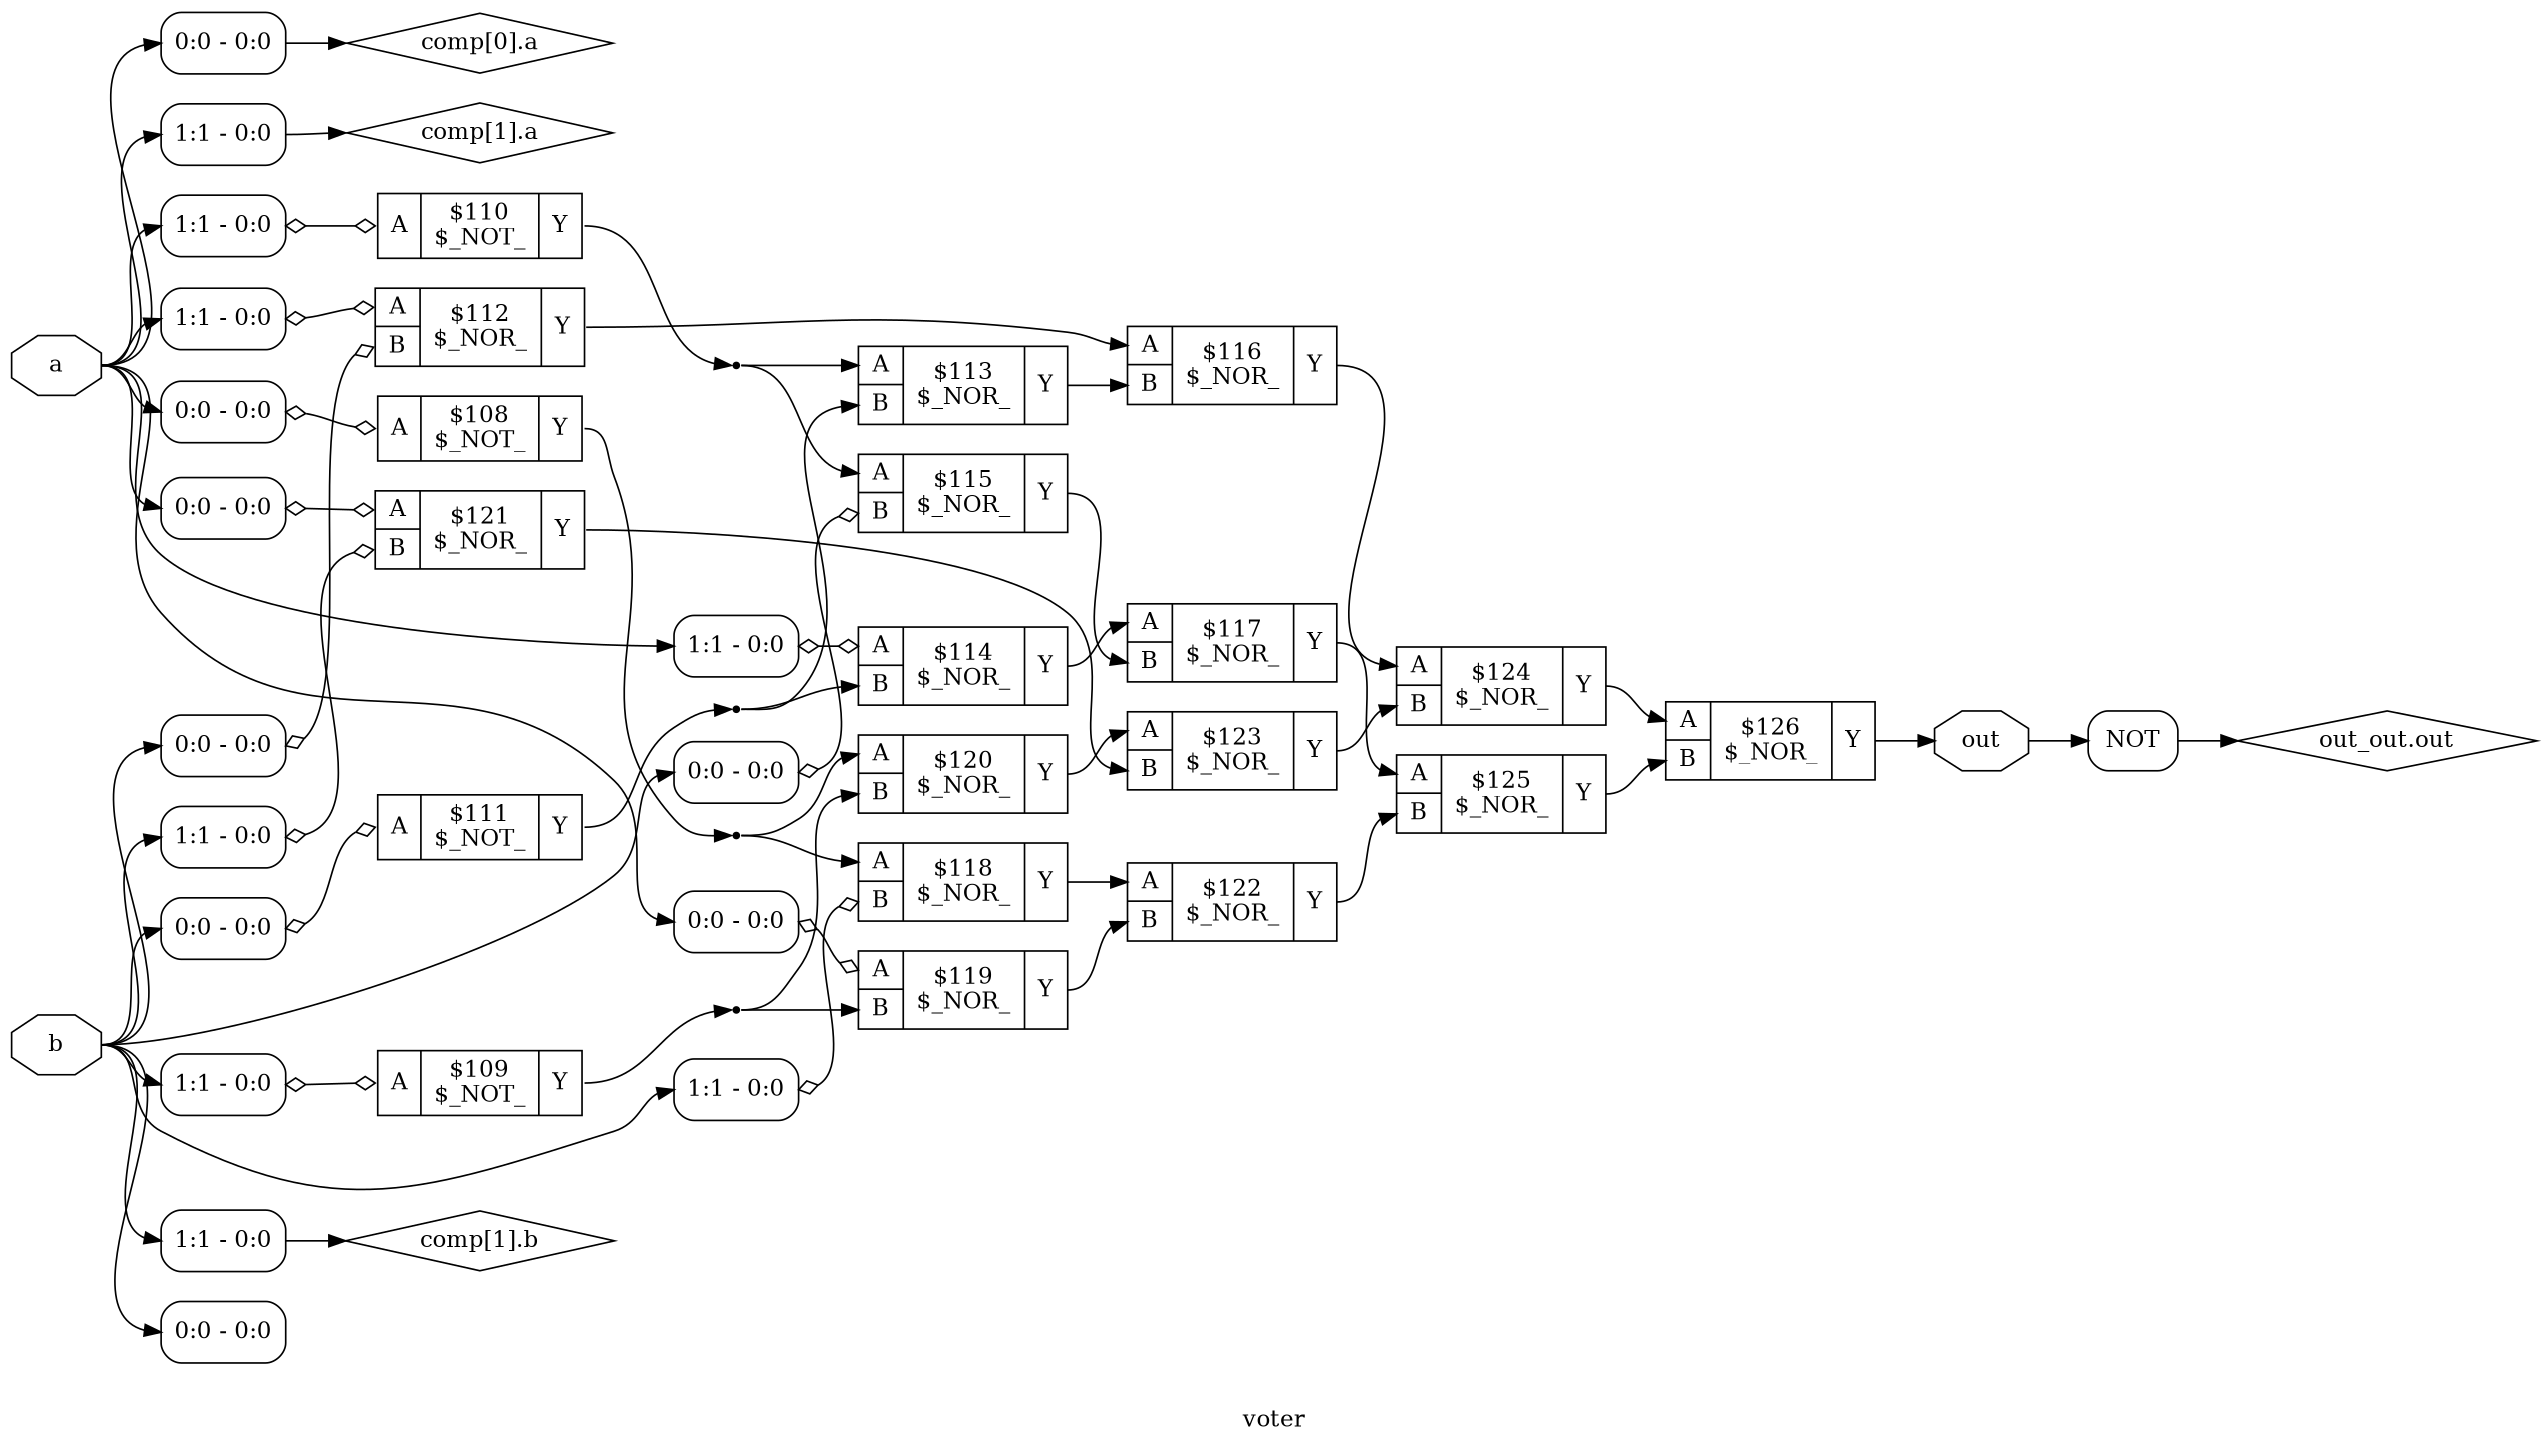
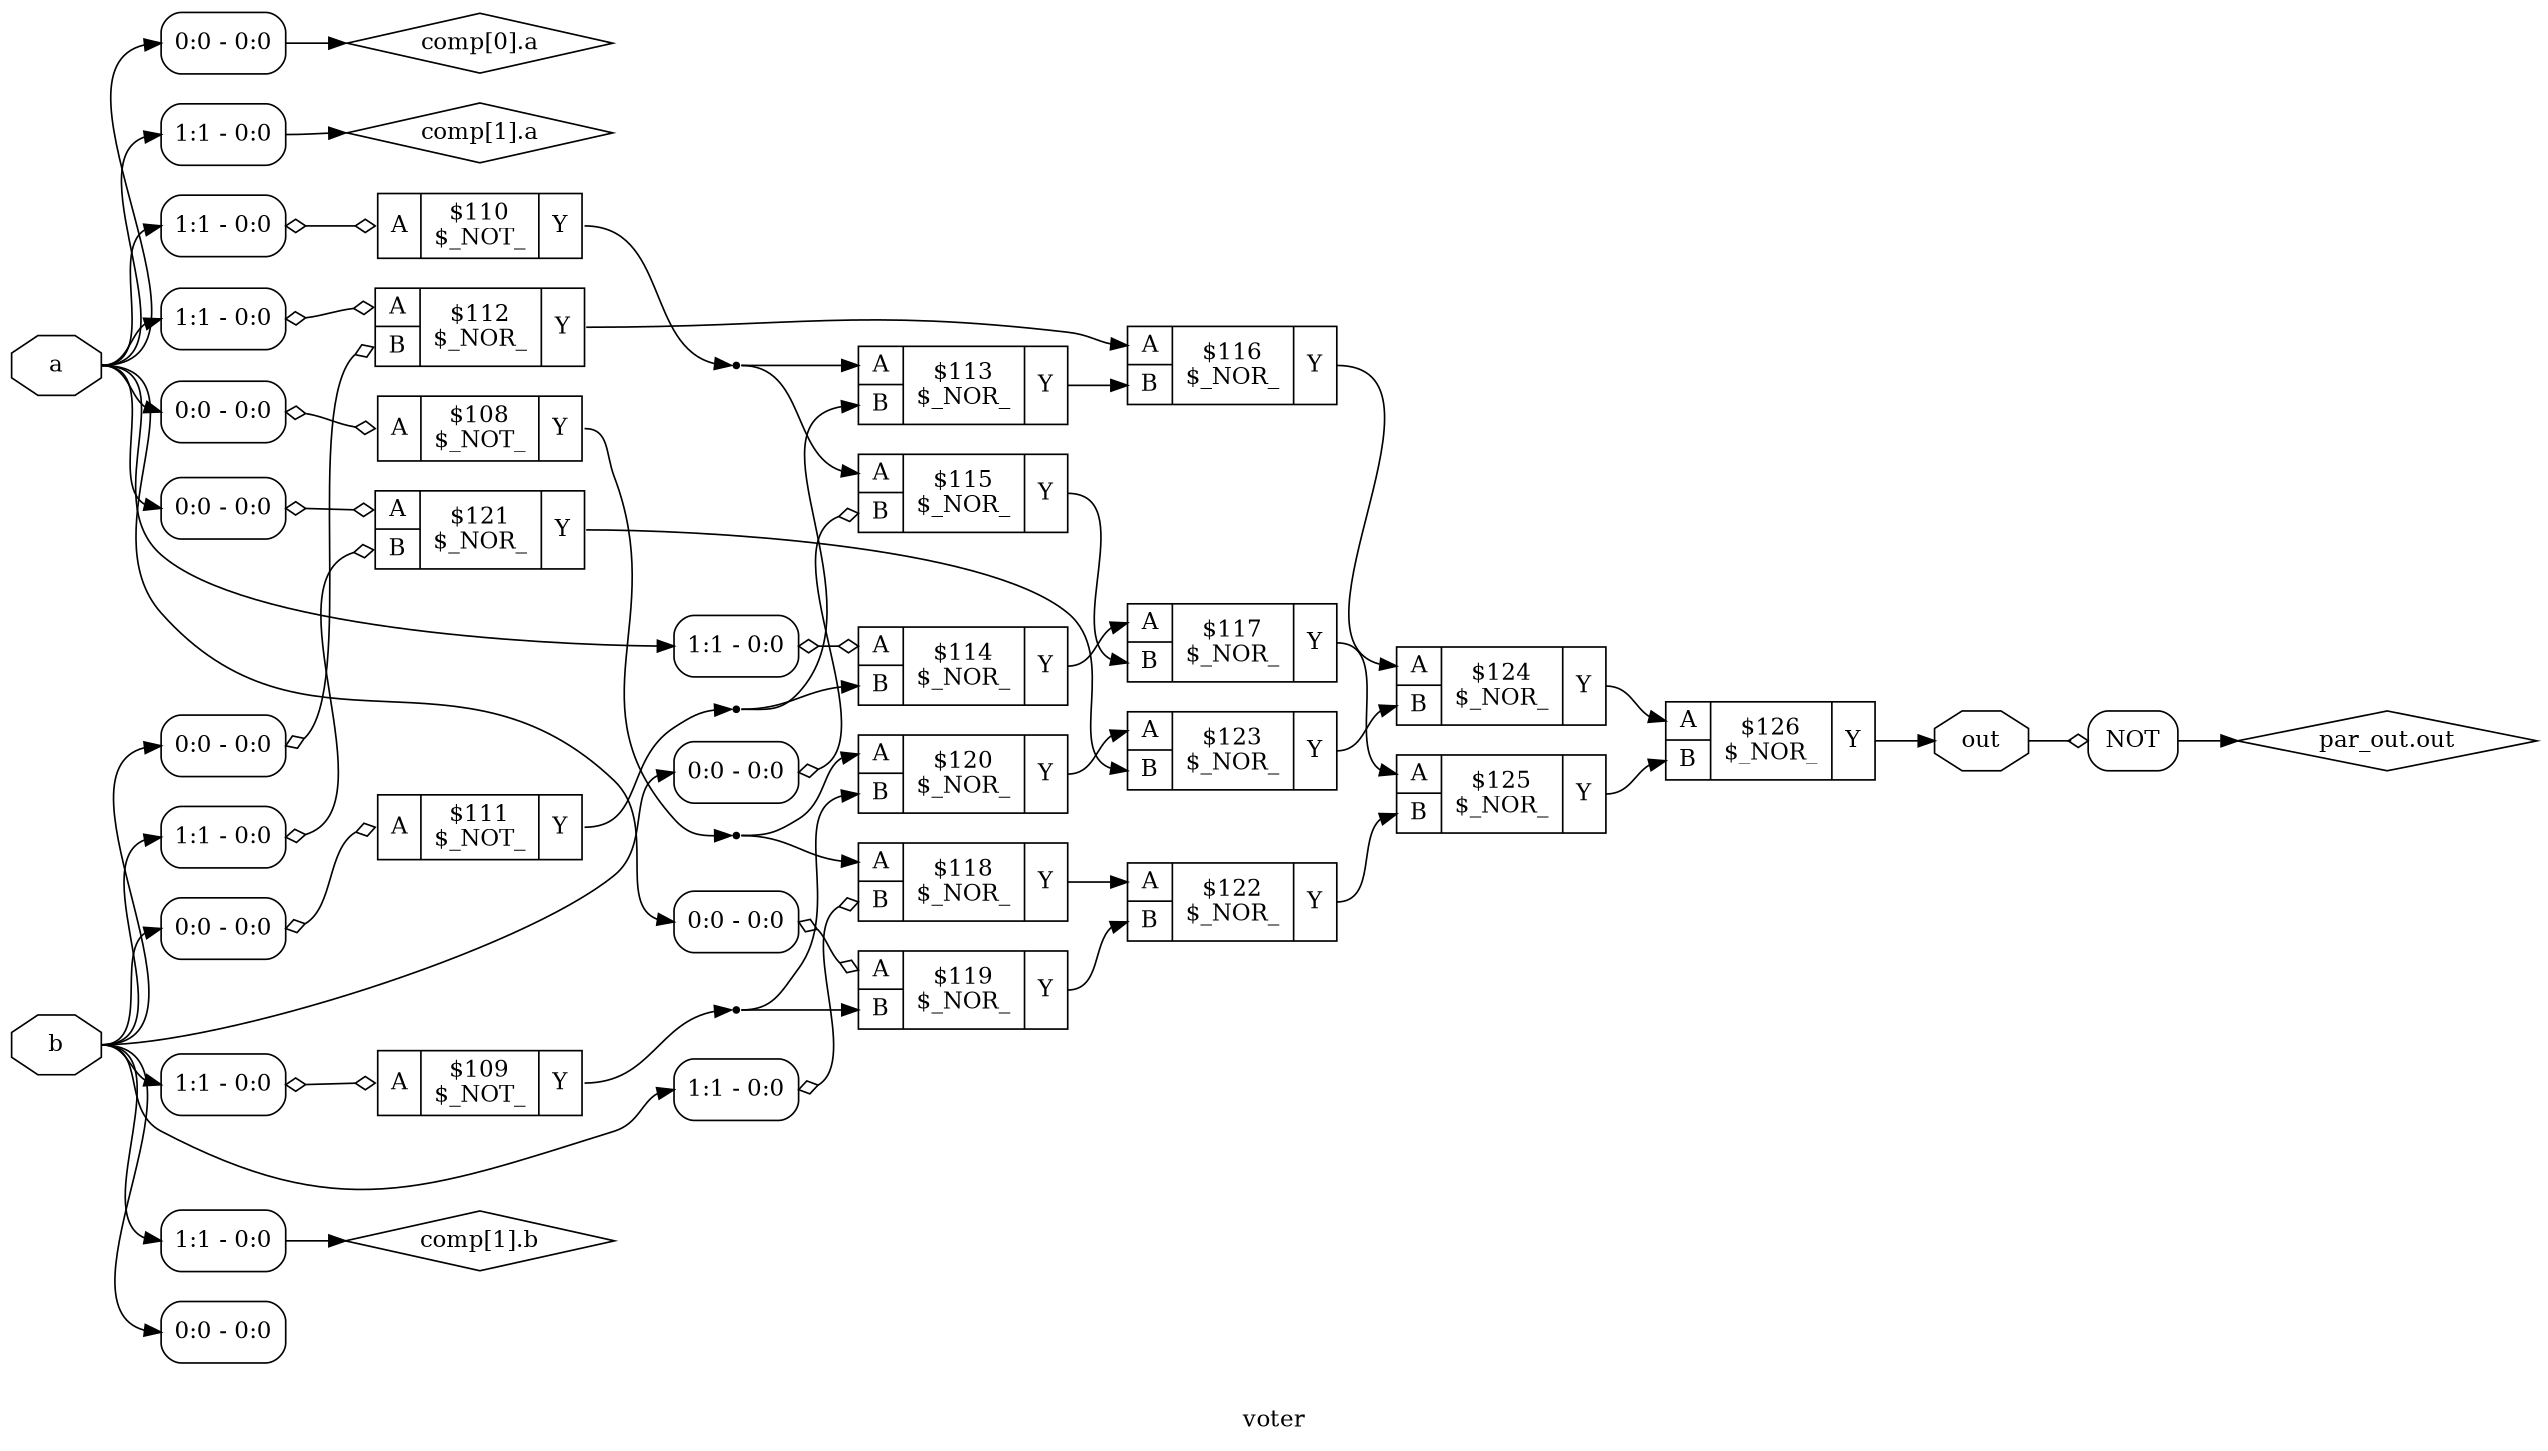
edge "out" -> "NOT": arrowhead normal -> odiamond
node "out_out.out": label "out_out.out" -> "par_out.out"
